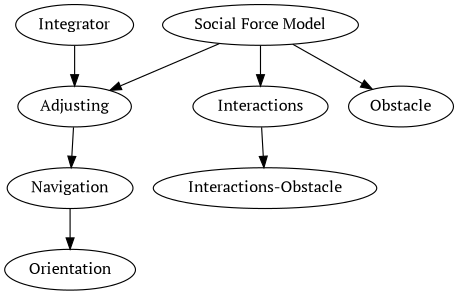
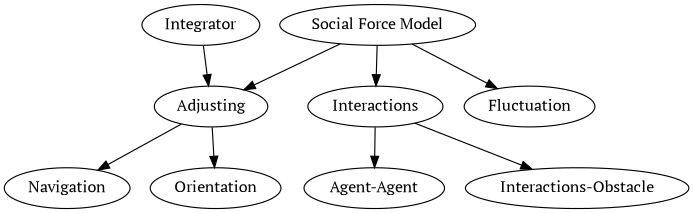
node "Obstacle": label "Obstacle" -> "Fluctuation"
node "Agent-Agent": added
edge "Navigation" -> "Orientation": now "Adjusting" -> "Orientation"
